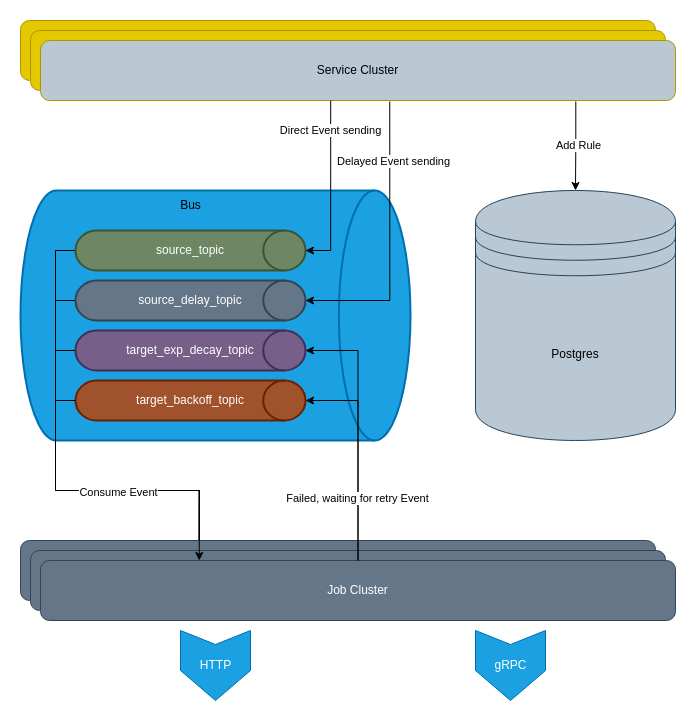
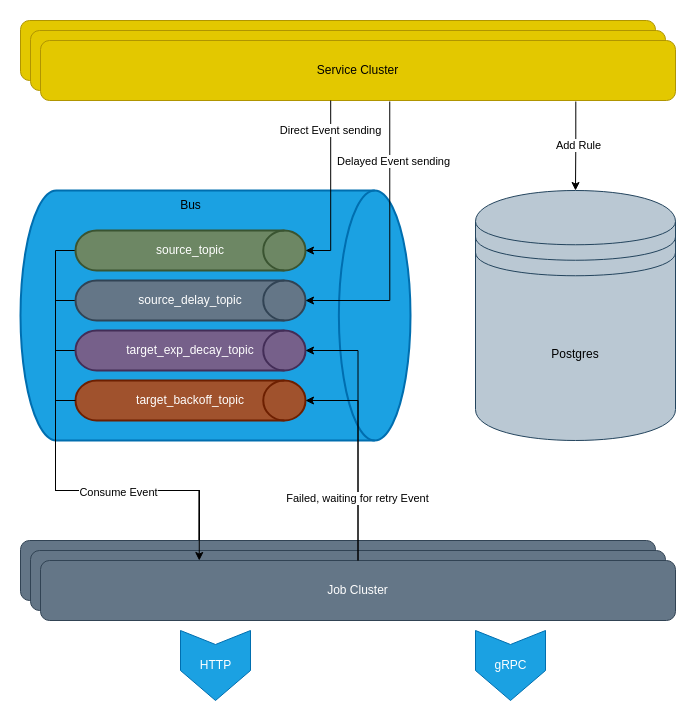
node "Service Cluster": fillcolor #bac8d3 -> #e3c800
